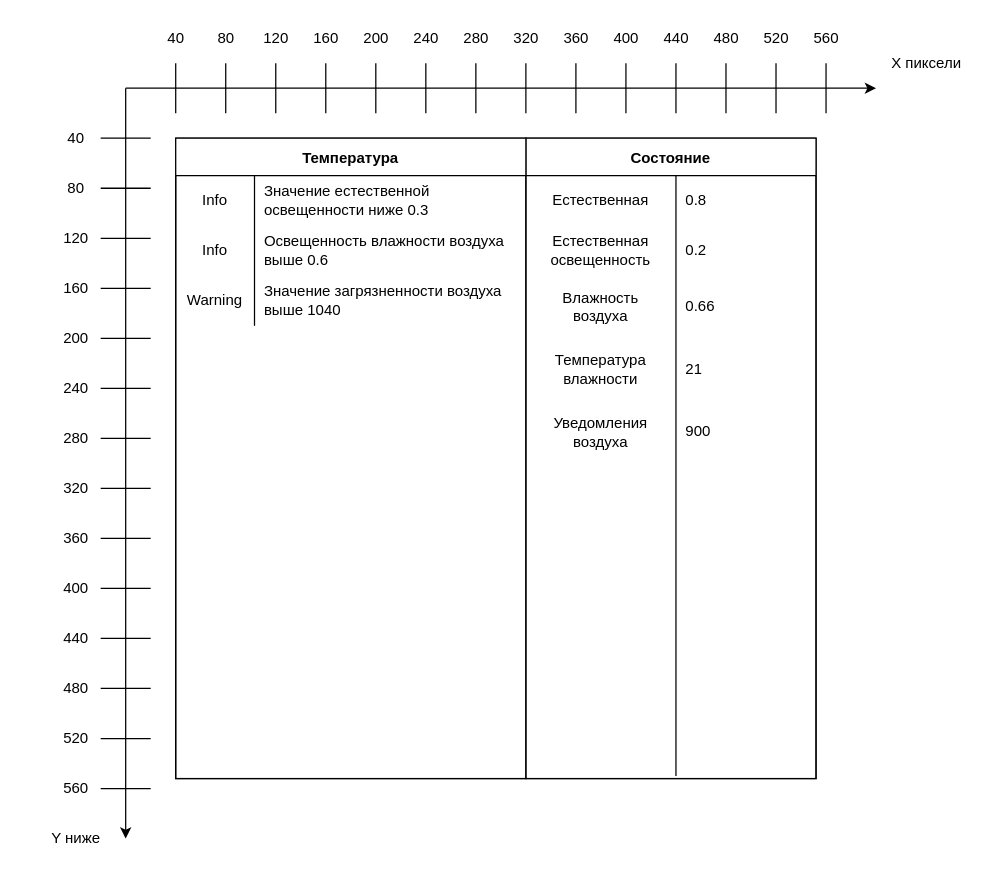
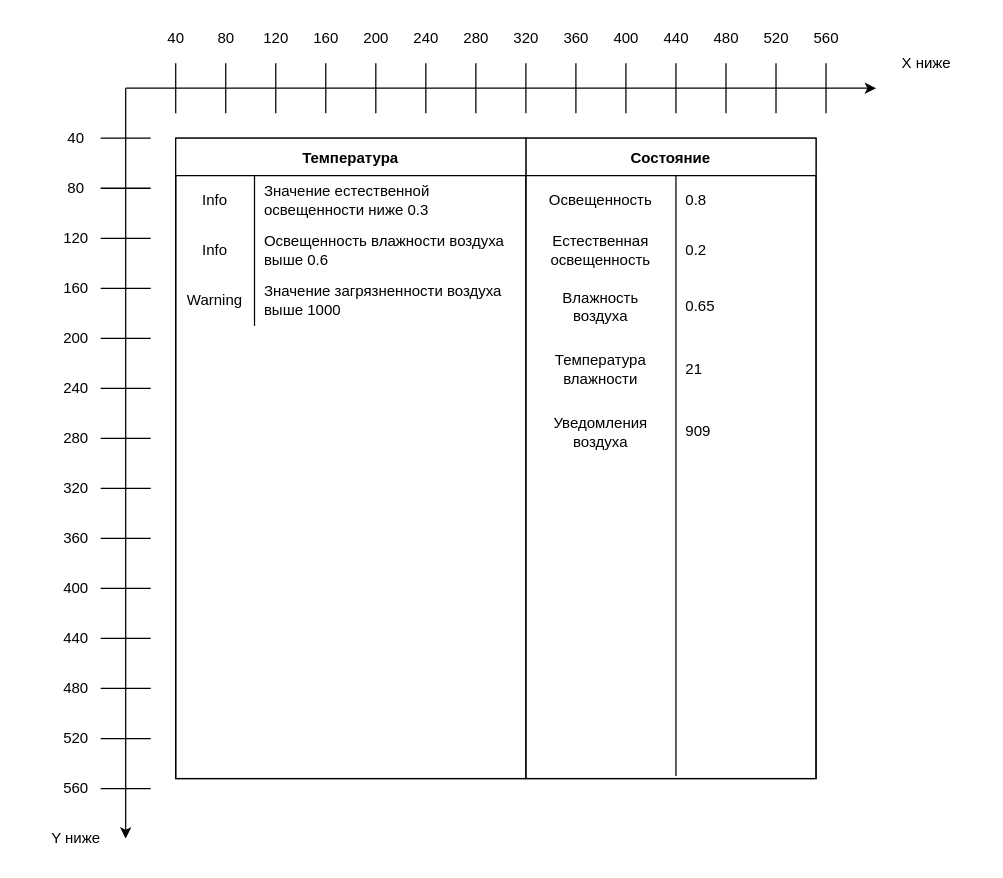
node "X пиксели": label "X пиксели" -> "X ниже"
node "Естественная": label "Естественная" -> "Освещенность"
node "Значение загрязненности воздуха выше 1040": label "Значение загрязненности воздуха выше 1040" -> "Значение загрязненности воздуха выше 1000"
node "0.66": label "0.66" -> "0.65"
node "900": label "900" -> "909"
